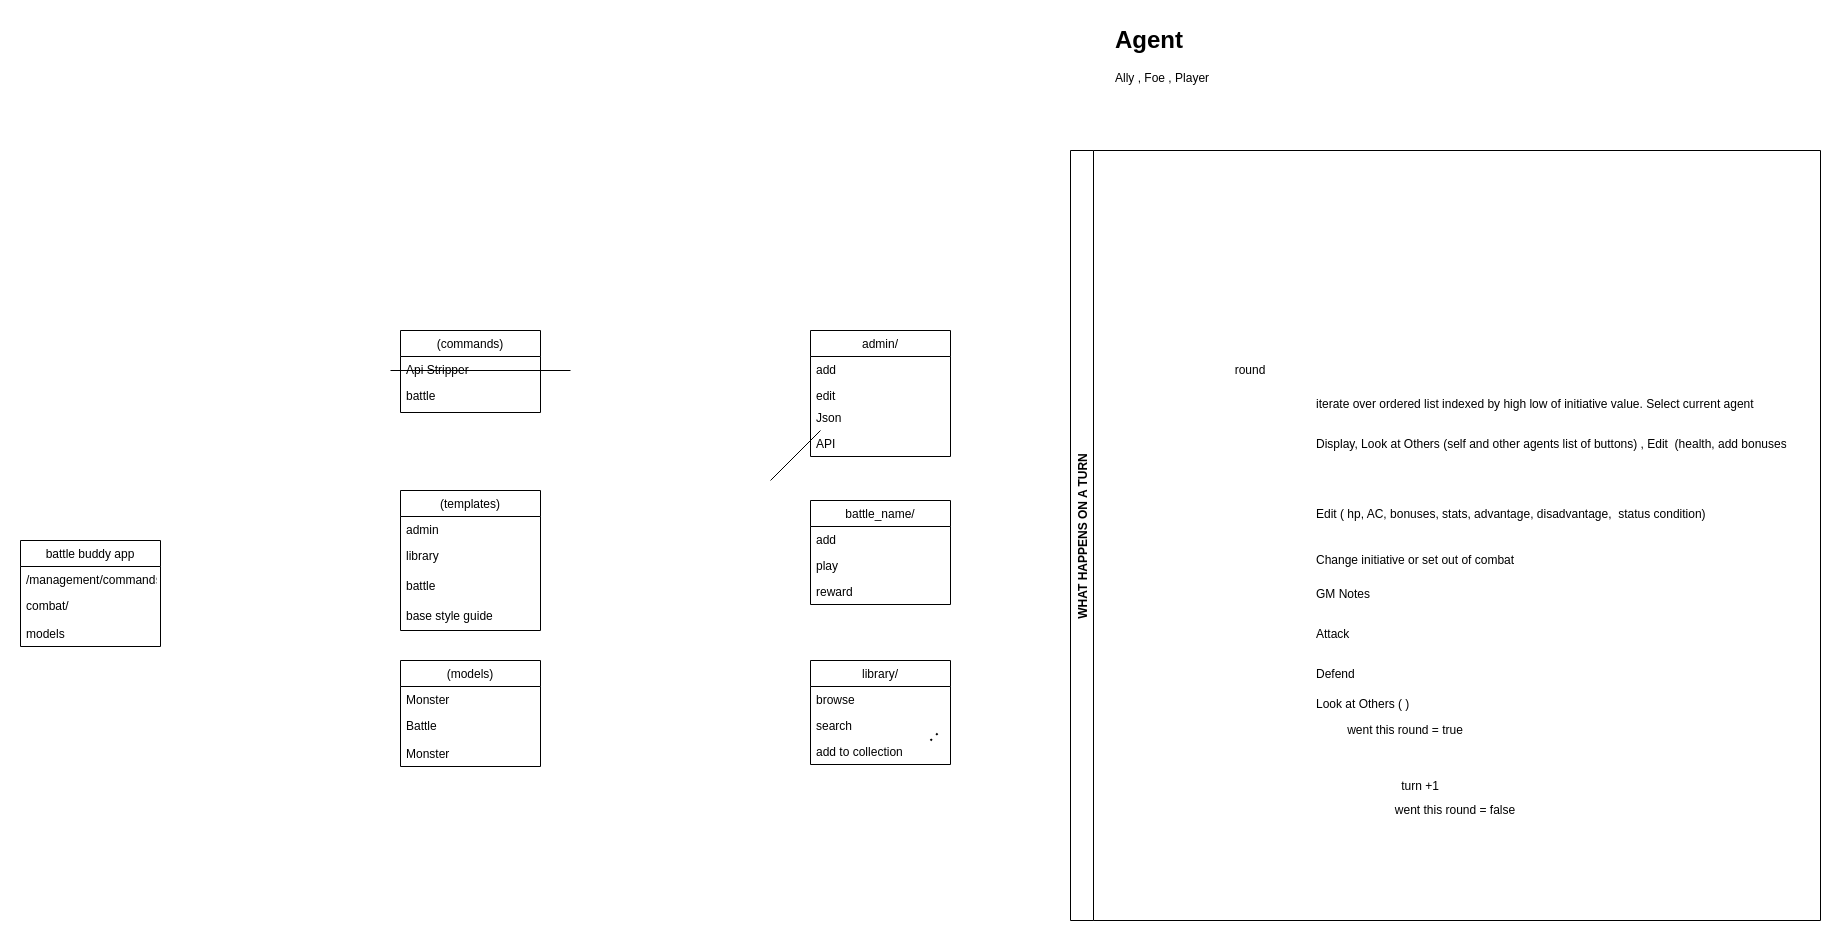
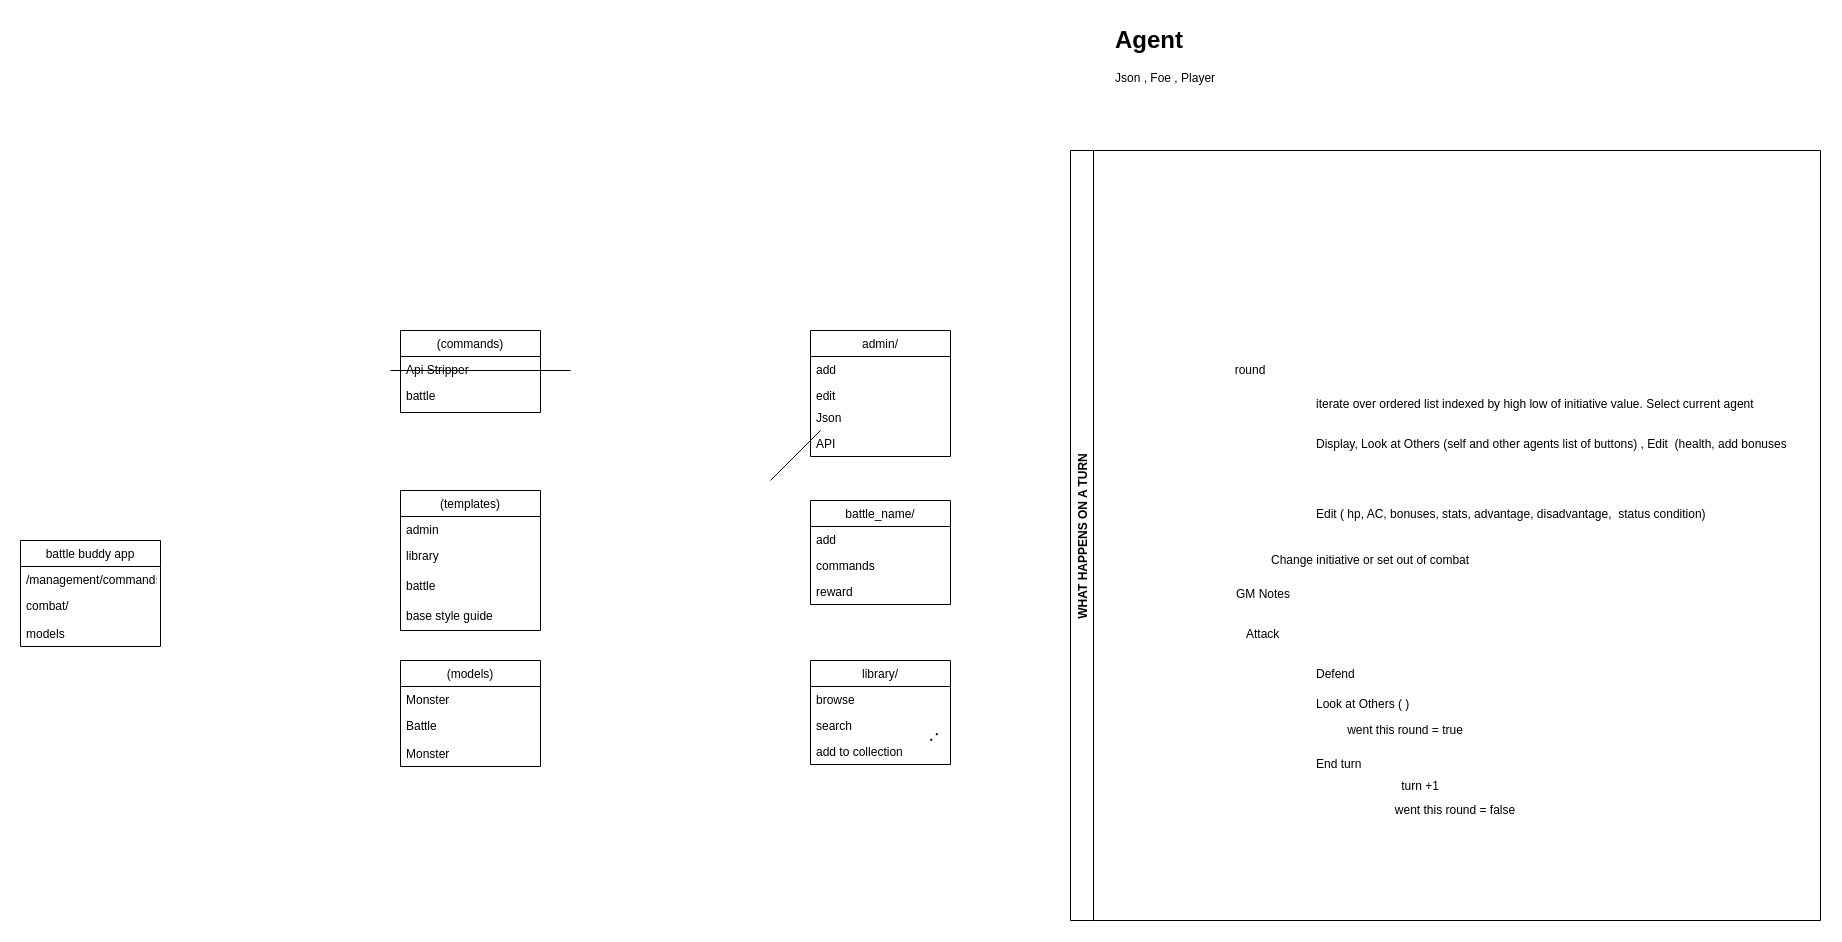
node "AgentAlly , Foe , Player": label "AgentAlly , Foe , Player" -> "AgentJson , Foe , Player"
node "Change initiative or set out of combat": moved (1551, 559) -> (1506, 559)
node "play": label "play" -> "commands"
node "GM Notes": moved (1551, 594) -> (1471, 594)
node "Attack": moved (1551, 634) -> (1481, 634)
node "End turn": added
